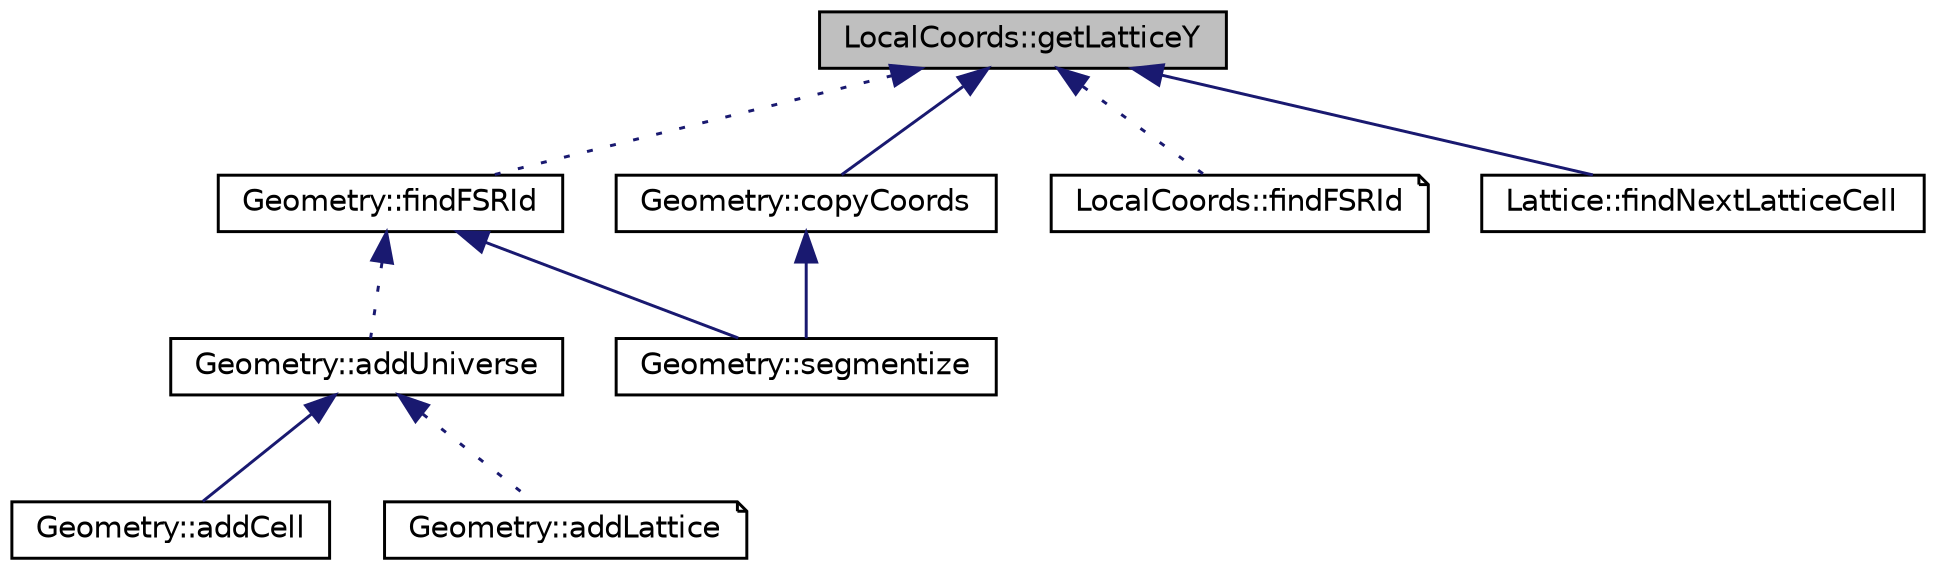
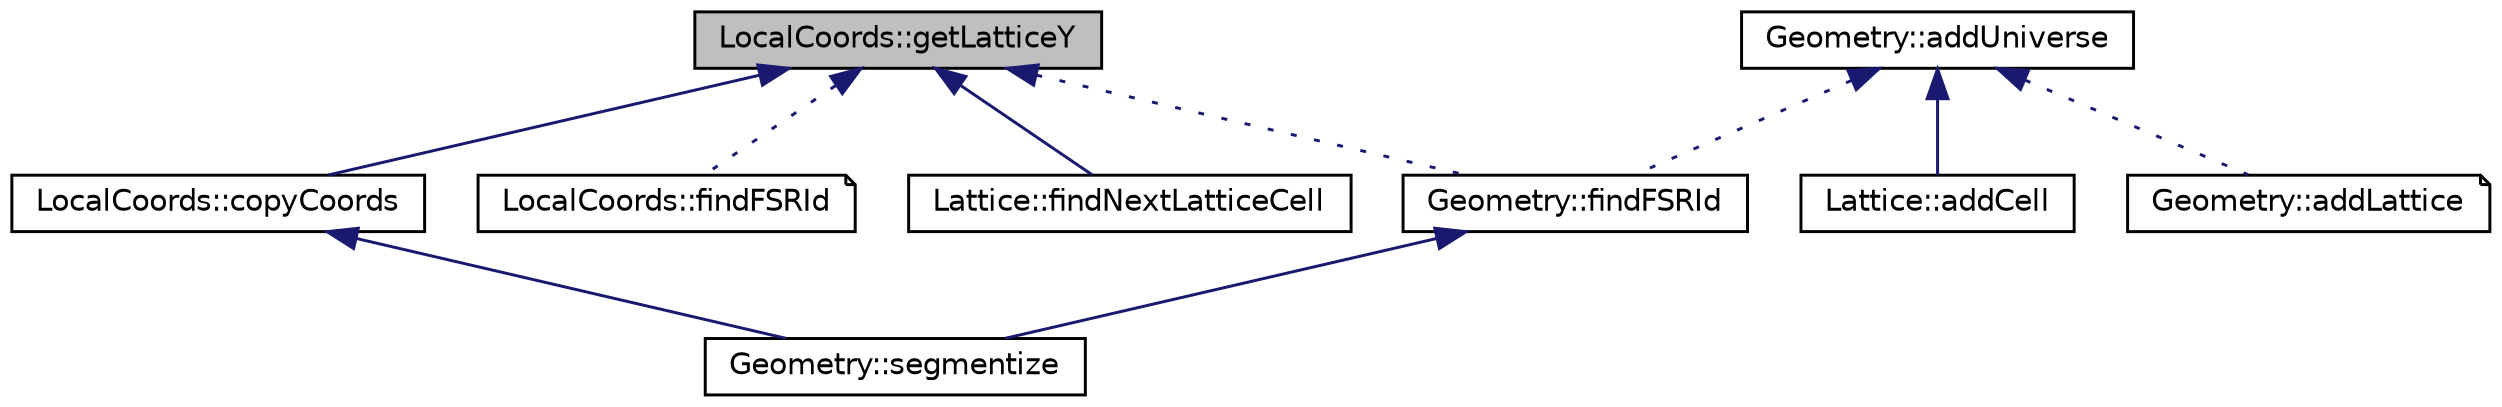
node "Geometry::copyCoords": label "Geometry::copyCoords" -> "LocalCoords::copyCoords"
edge "Geometry::addUniverse" -> "Geometry::findFSRId": reversed
node "Geometry::addCell": label "Geometry::addCell" -> "Lattice::addCell"
